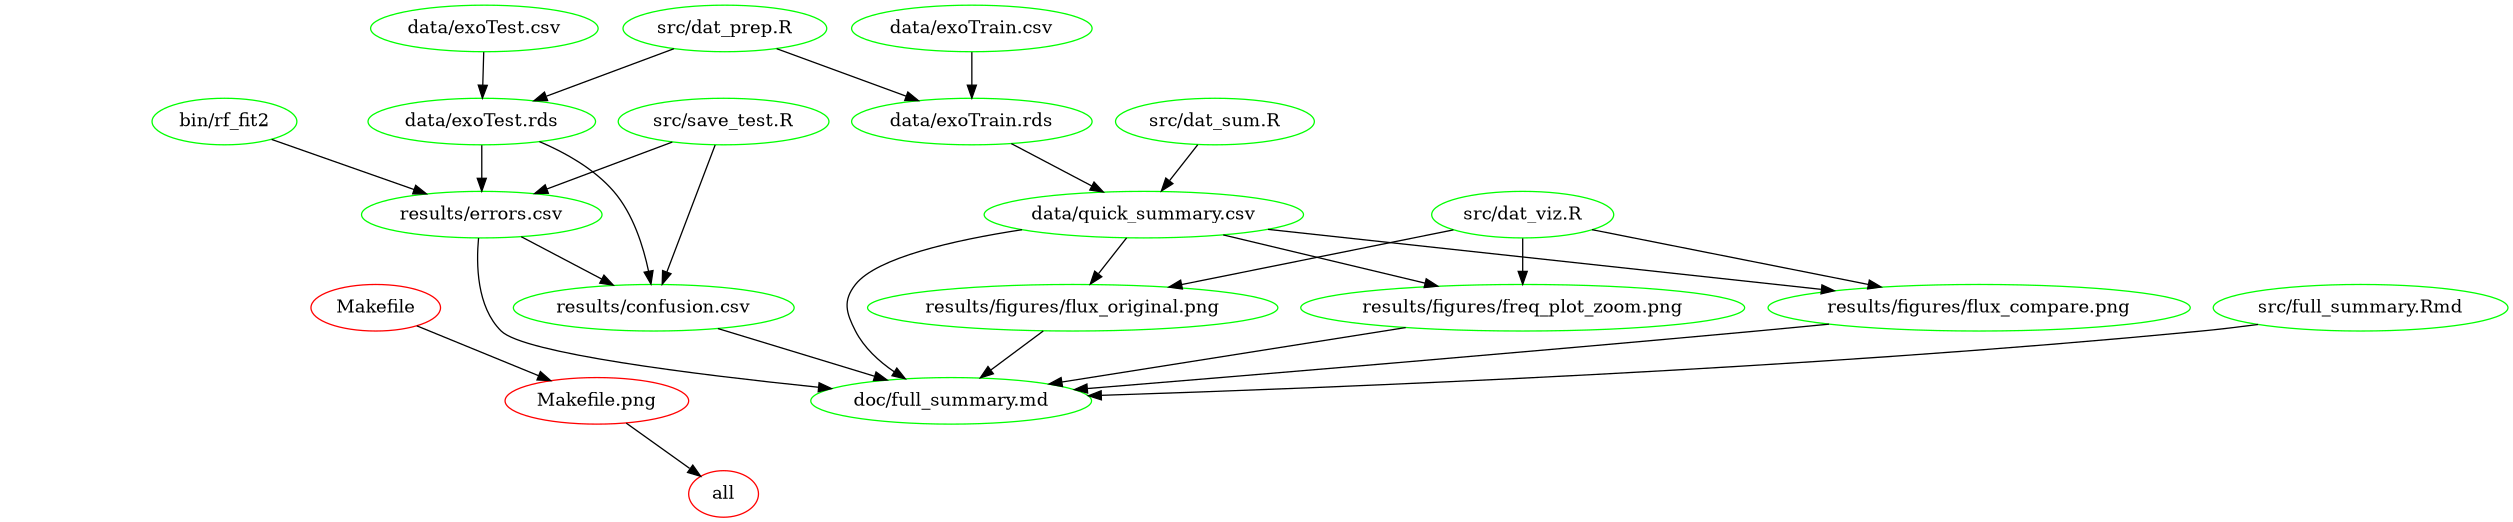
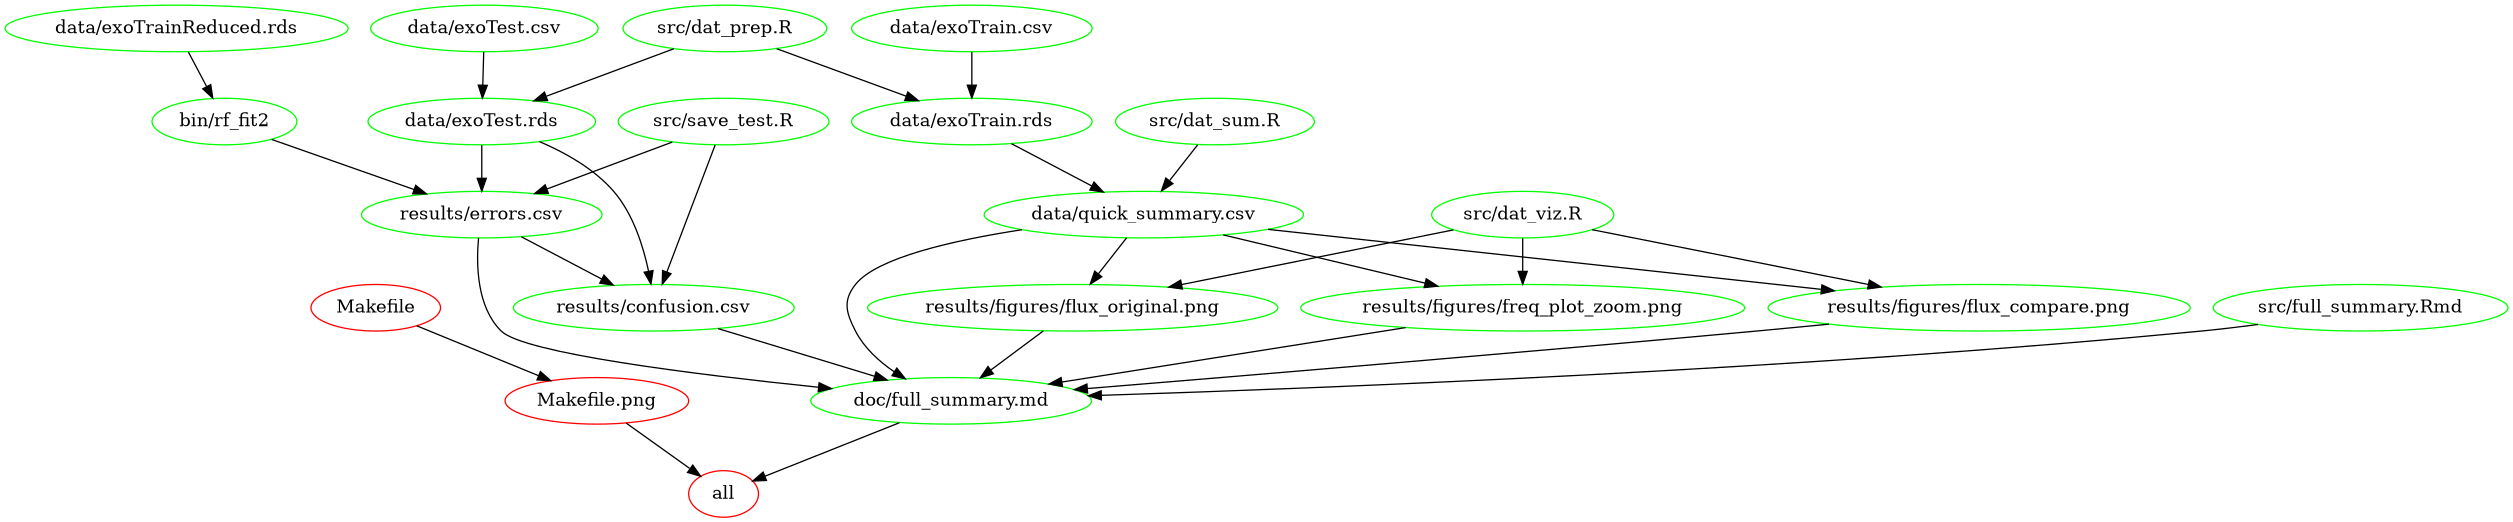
node "data/exoTrainReduced.rds": added
edge "doc/full_summary.md" -> "all": added
